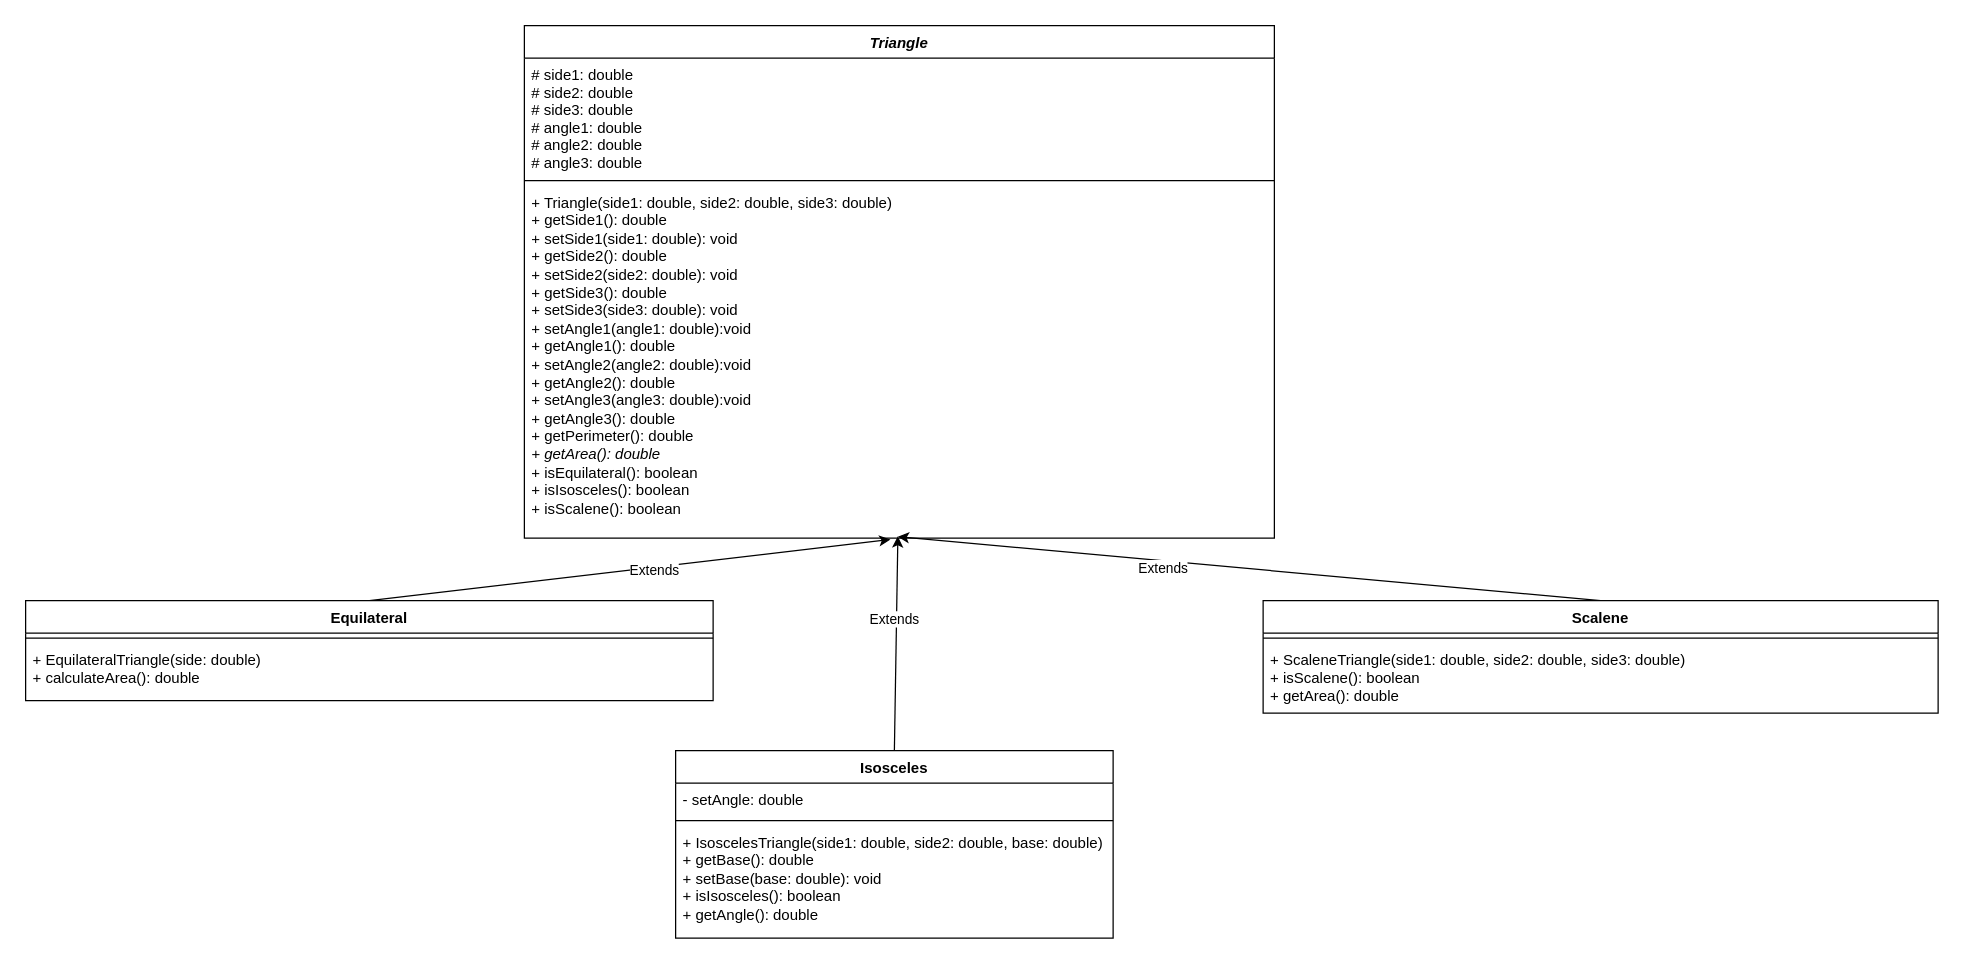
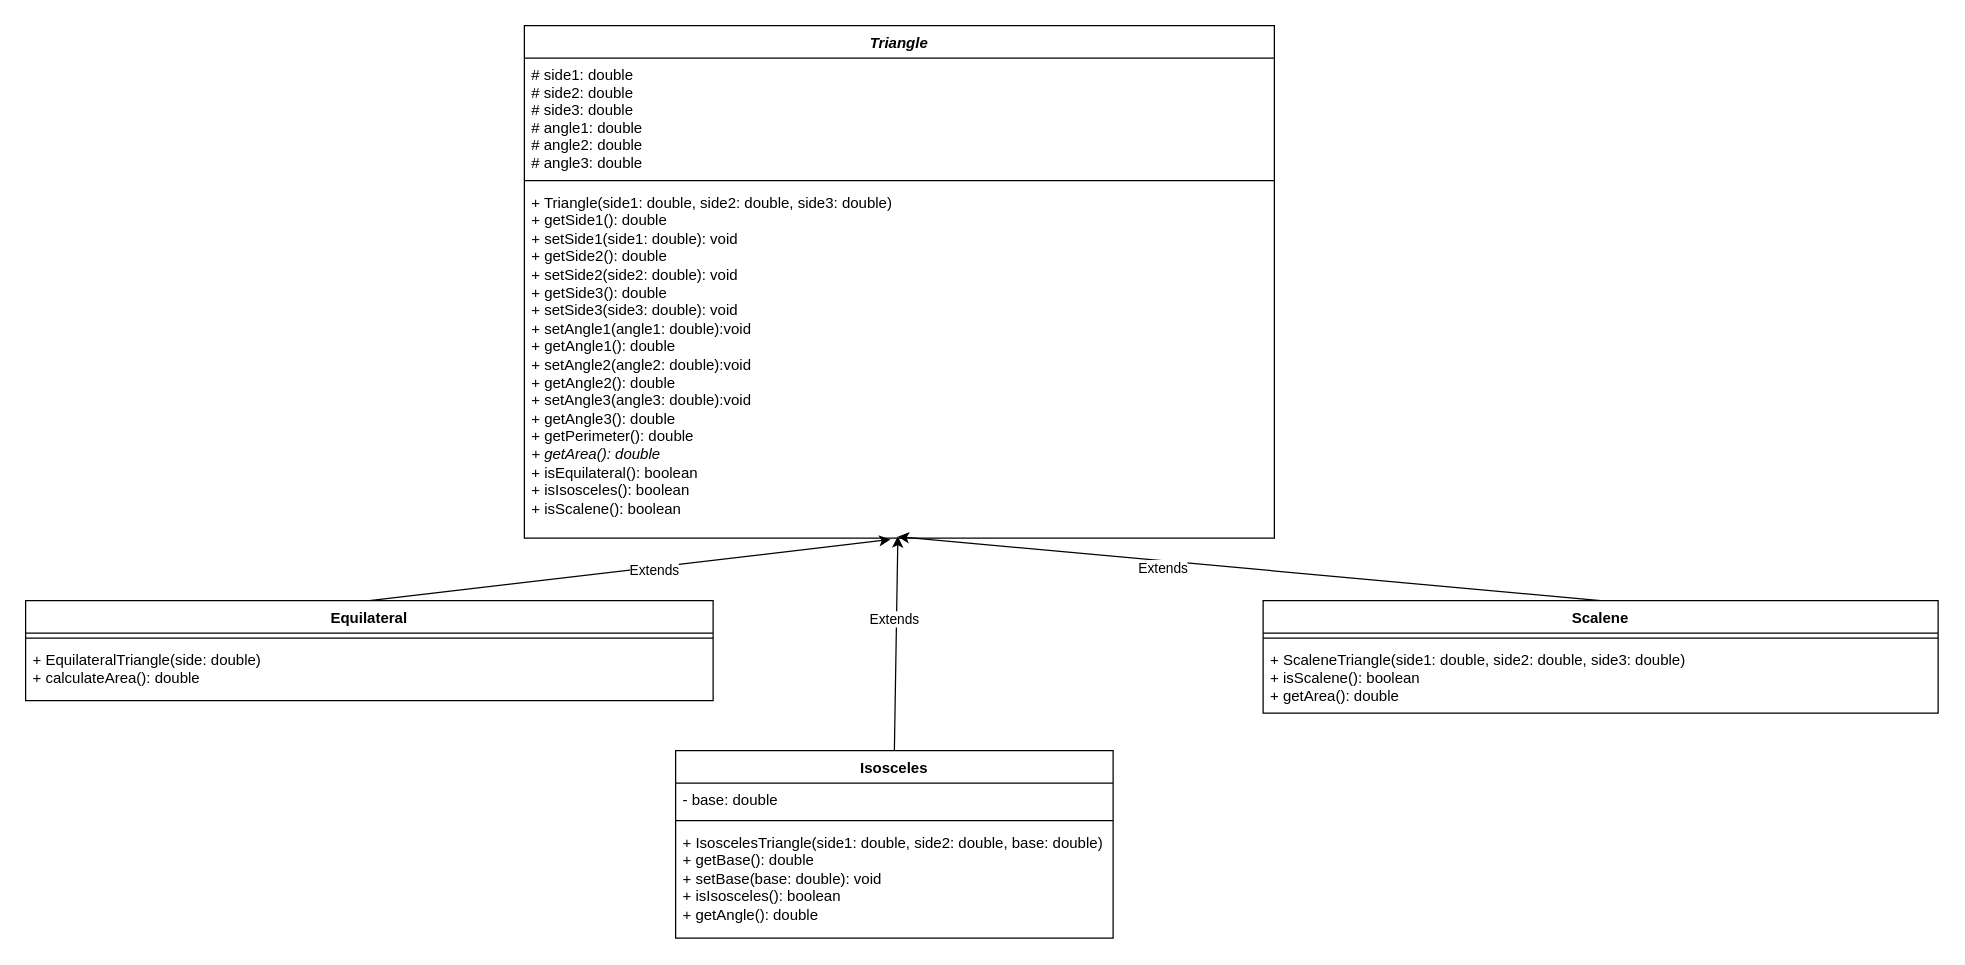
node "- setAngle: double": label "- setAngle: double" -> "- base: double"
